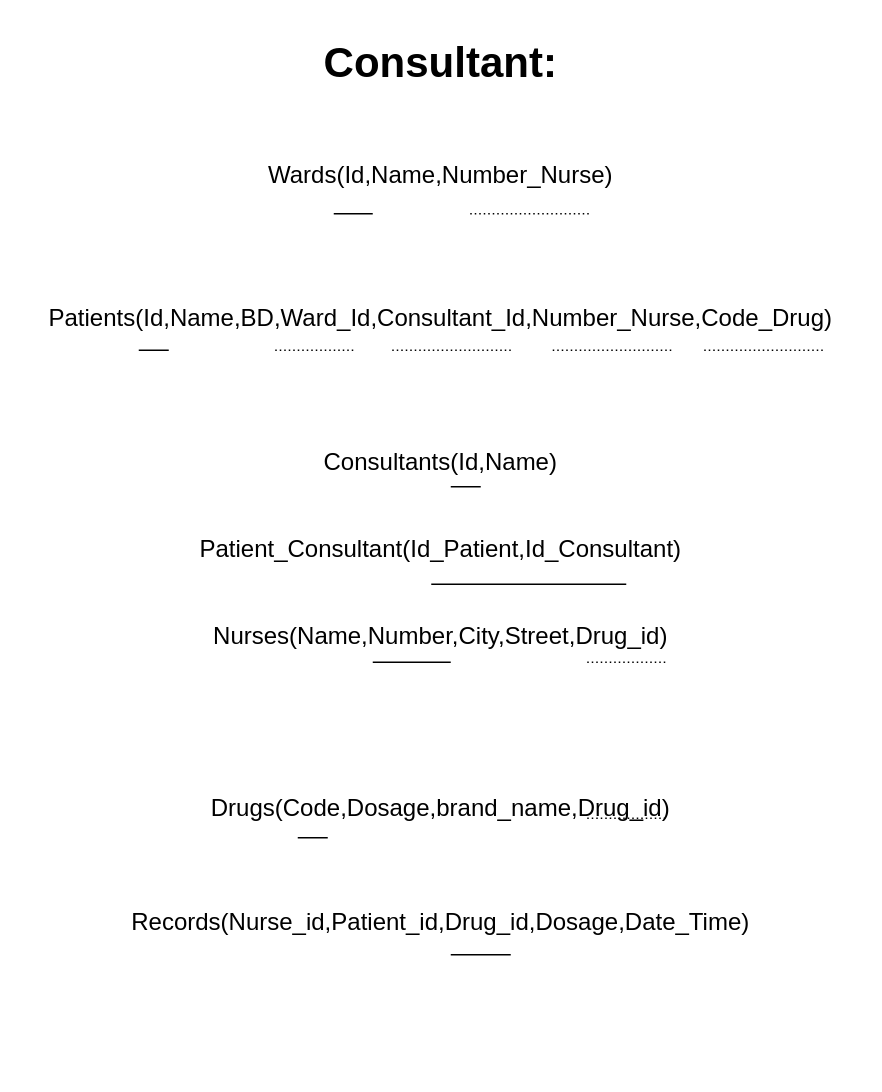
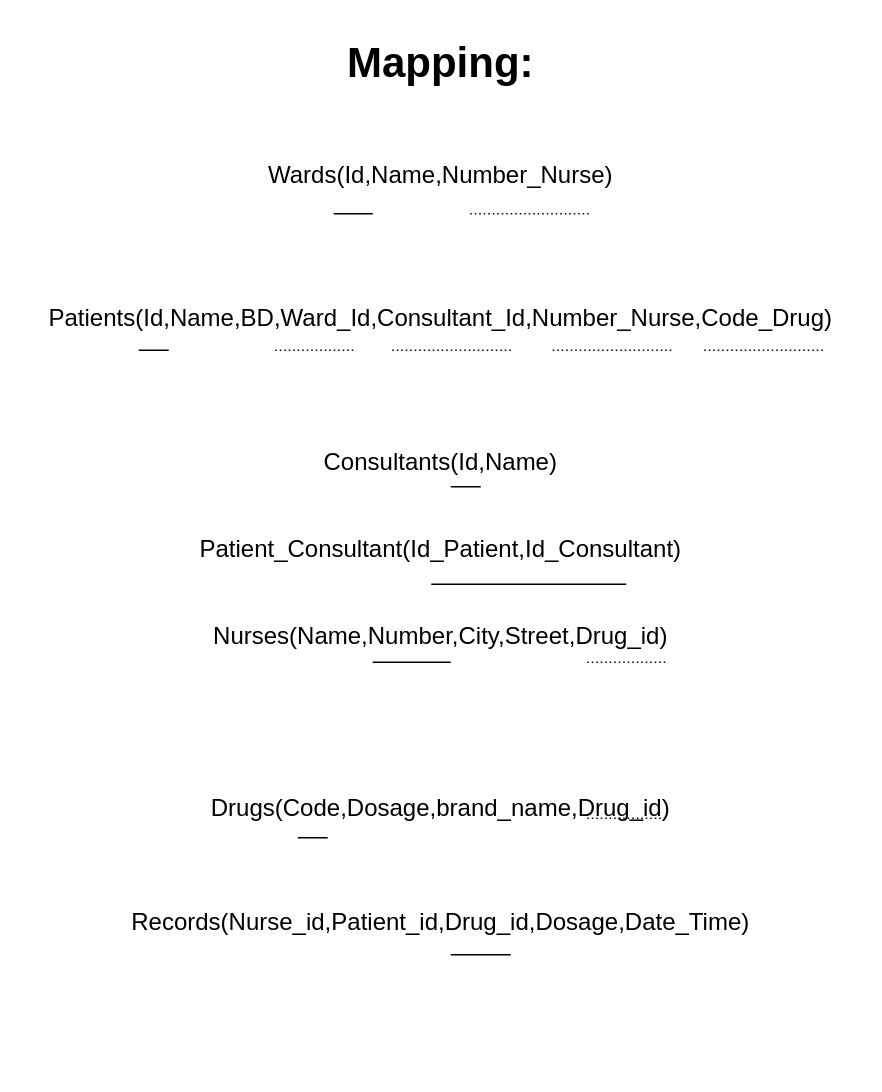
node "Consultant:": label "Consultant:" -> "Mapping:"
